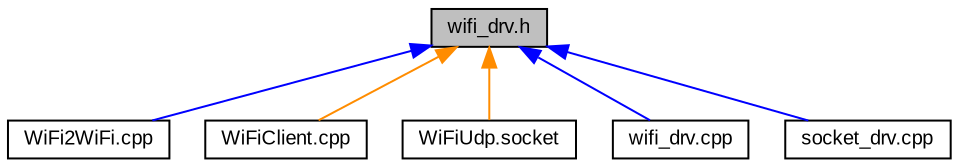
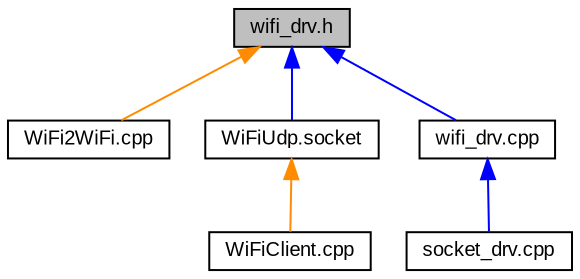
edge "WiFi2WiFi.cpp" -> "wifi_drv.h": color blue -> darkorange
edge "socket_drv.cpp" -> "wifi_drv.h": now "socket_drv.cpp" -> "wifi_drv.cpp"
edge "WiFiClient.cpp" -> "wifi_drv.h": now "WiFiClient.cpp" -> "WiFiUdp.socket"
edge "WiFiUdp.socket" -> "wifi_drv.h": color darkorange -> blue
